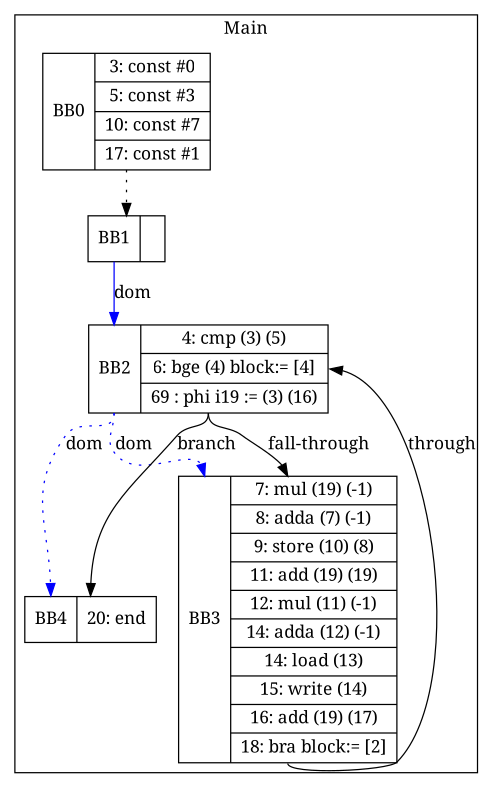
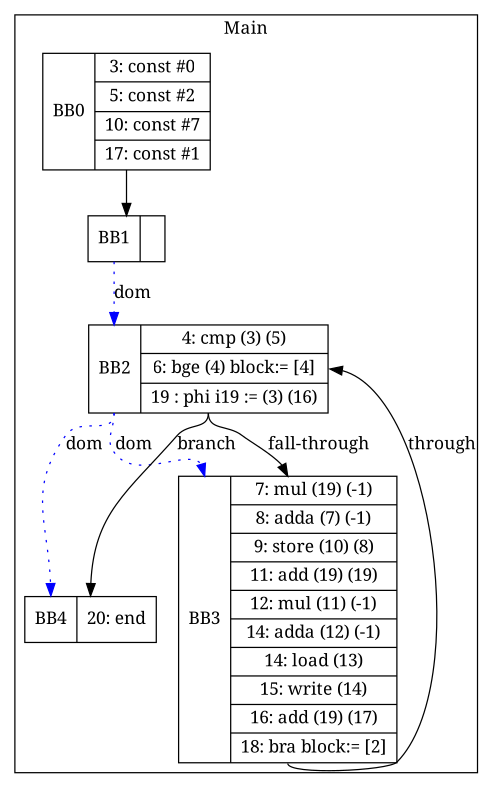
node "BB0": text "5: const #3" -> "5: const #2"
edge "BB0" -> "BB1": style dotted -> solid
edge "BB1" -> "BB2": style solid -> dotted
node "BB2": text "69 : phi i19 := (3) (16)" -> "19 : phi i19 := (3) (16)"
